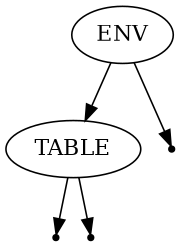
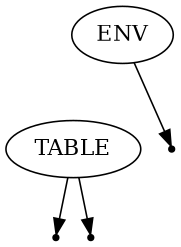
edge "ENV" -> "TABLE": removed
